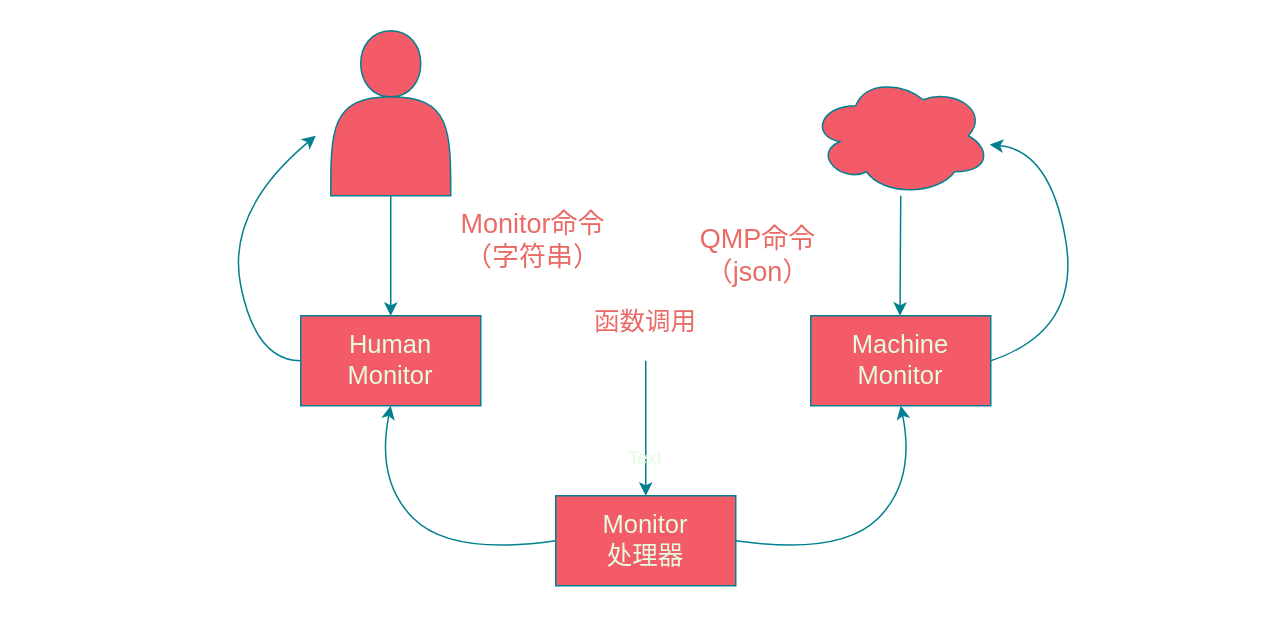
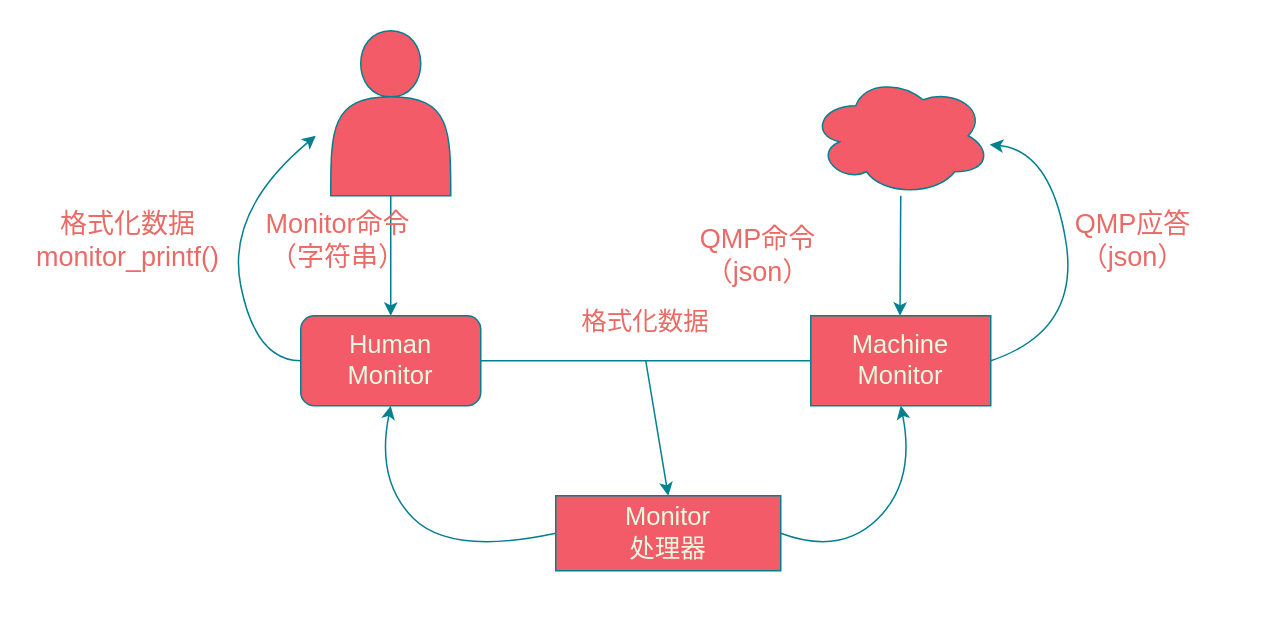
node "格式化数据 monitor_printf()": added
node "Monitor命令 （字符串）": moved (533, 241) -> (338, 241)
node "QMP应答 （json）": added
node "函数调用": label "函数调用" -> "格式化数据"
node "Human Monitor": shape rectangle -> rounded rectangle
edge "Human Monitor" -- "Machine Monitor": added
node "Text": removed
node "Monitor 处理器": size 180x90 -> 225x75
